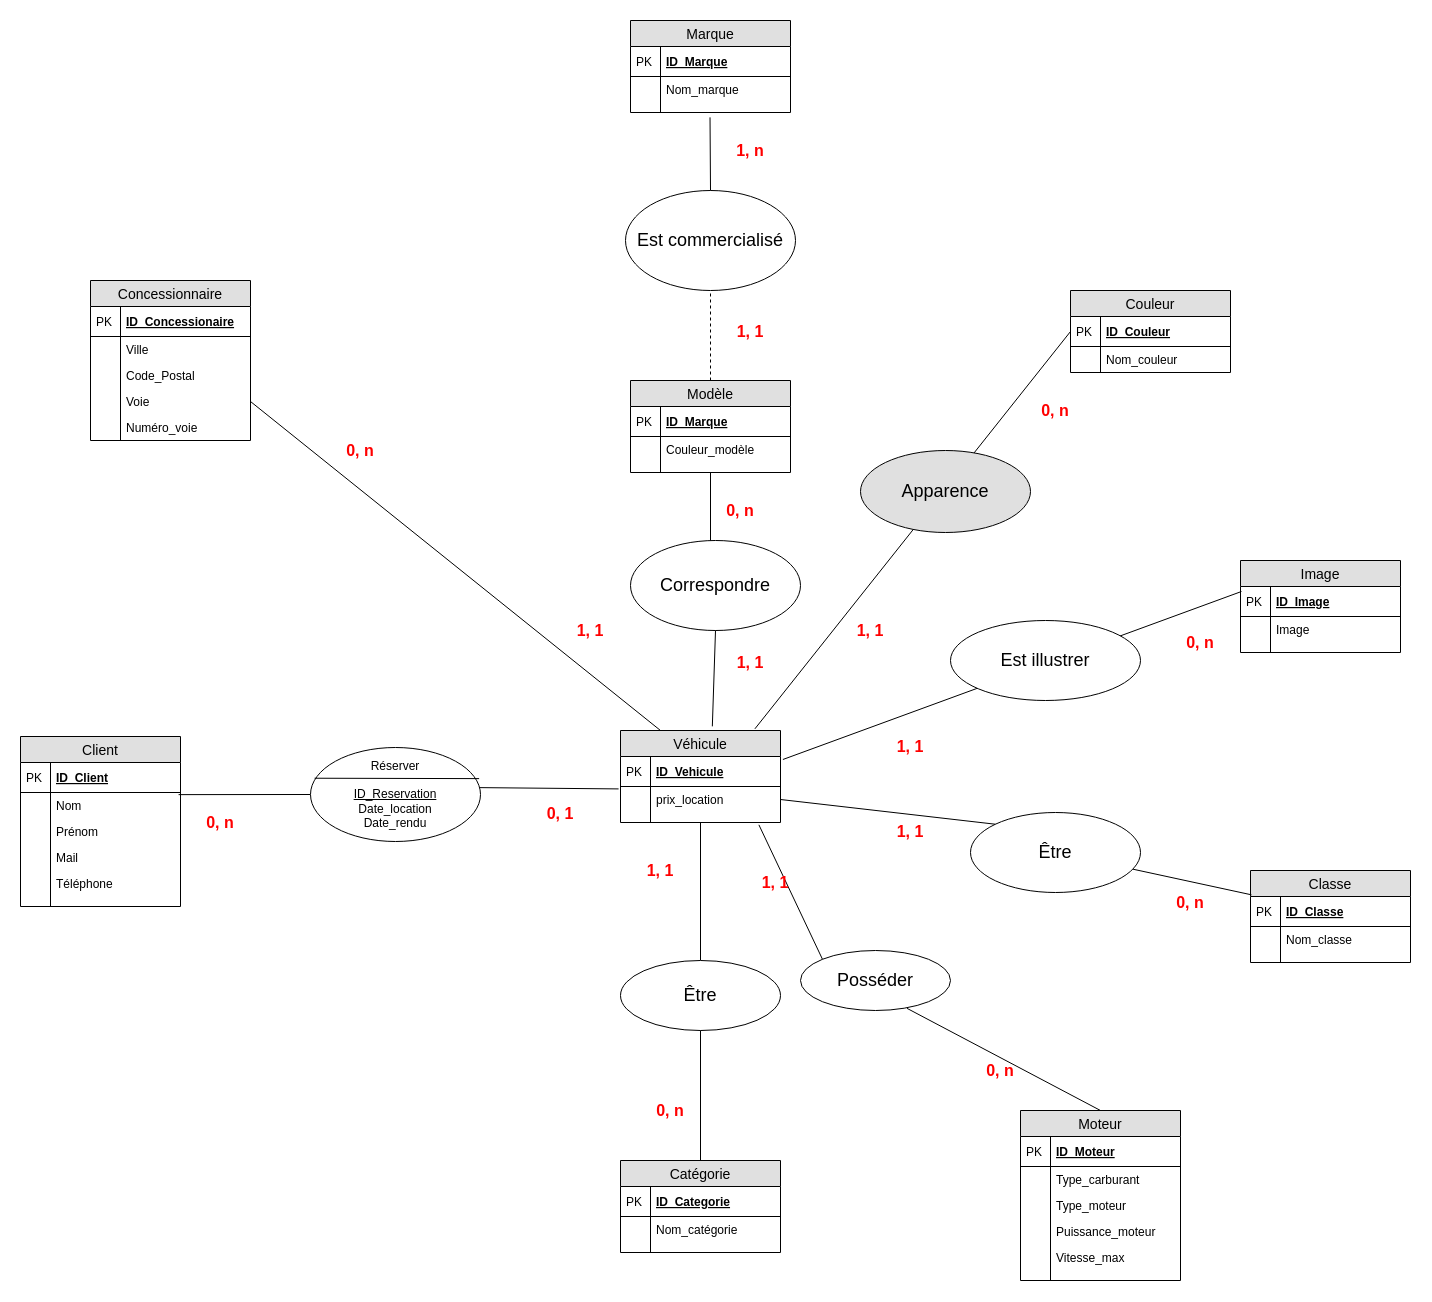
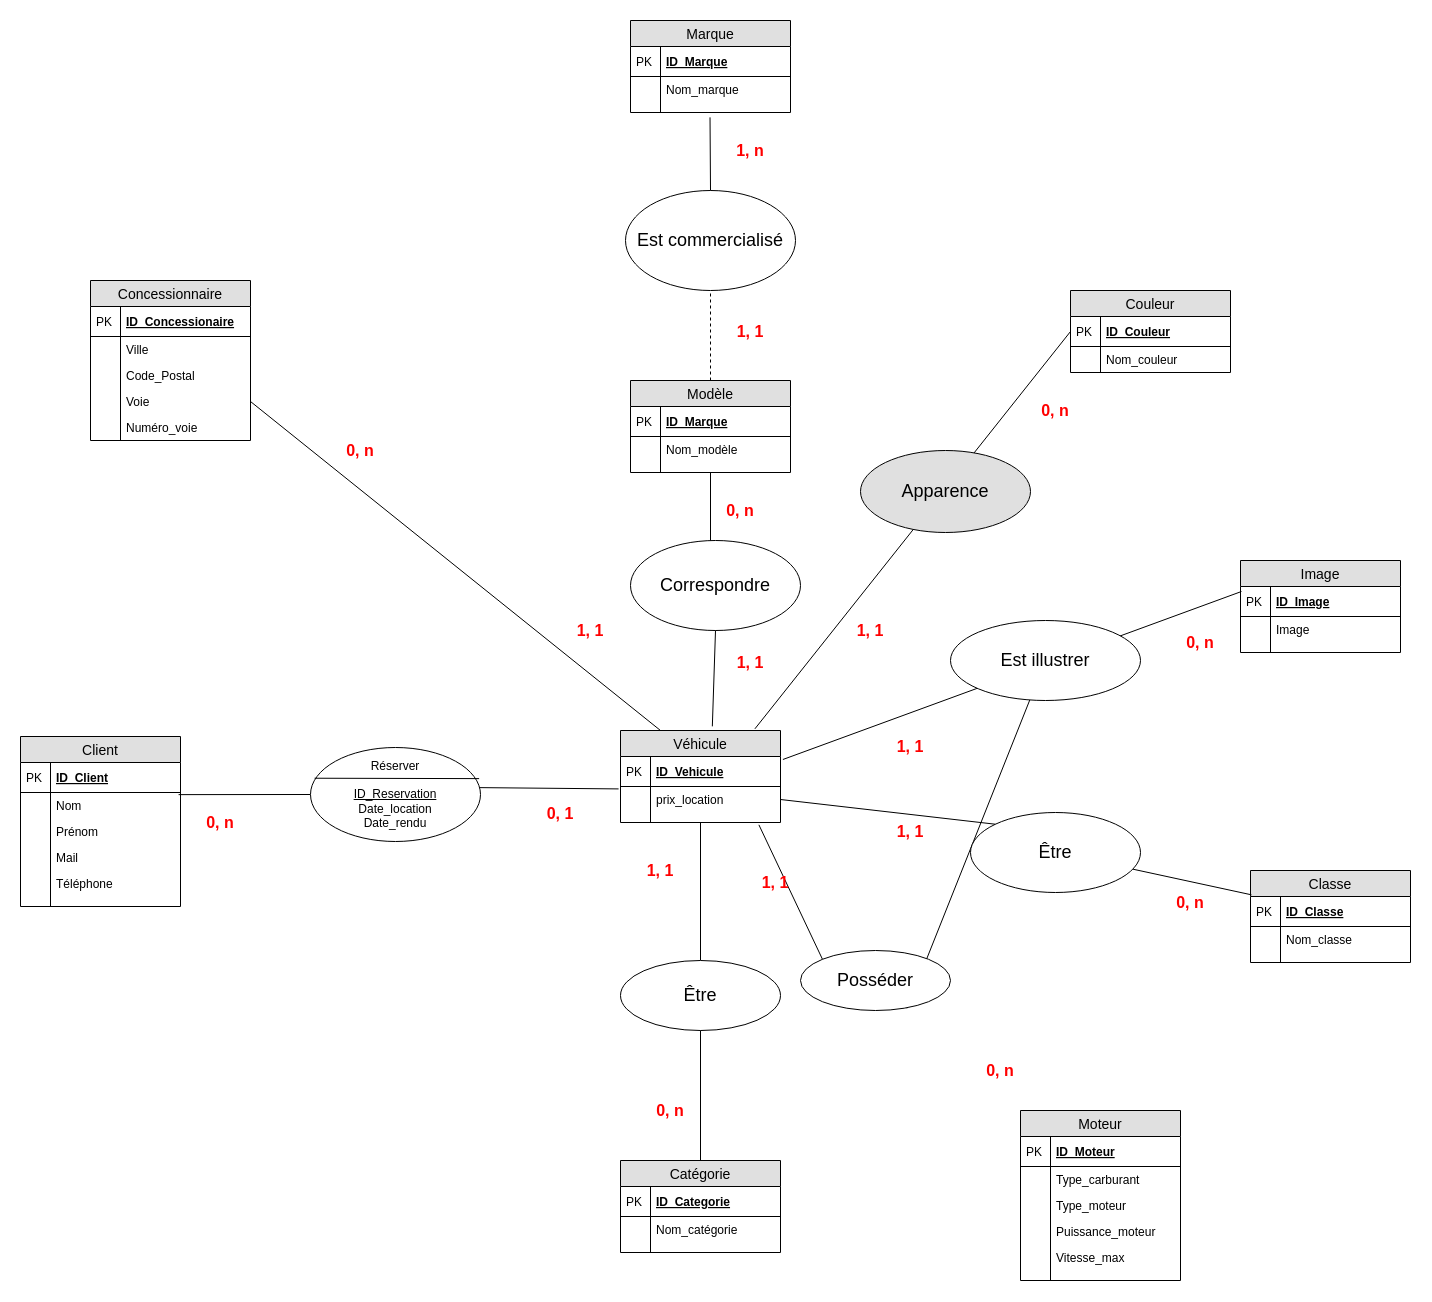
node "Couleur_modèle": label "Couleur_modèle" -> "Nom_modèle"
edge "Posséder" -- "Moteur": now "Posséder" -- "Est illustrer"
